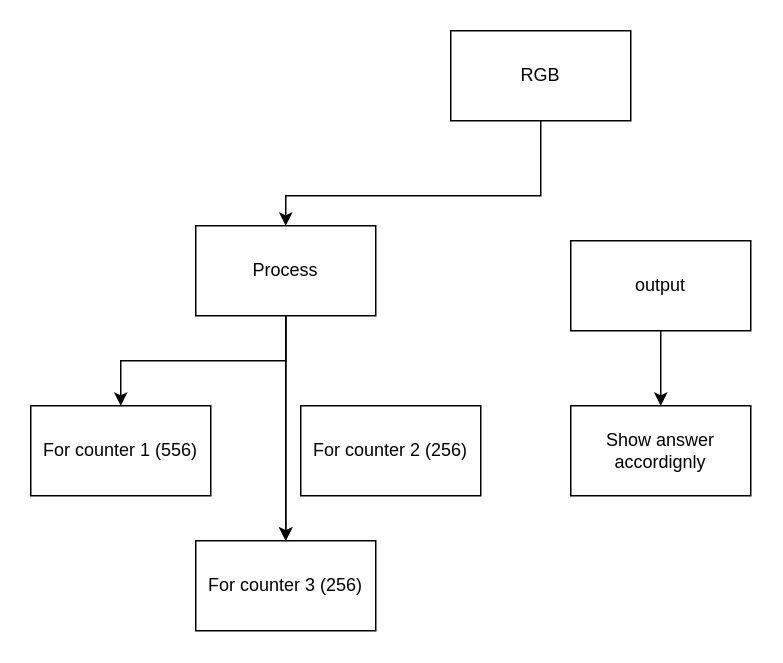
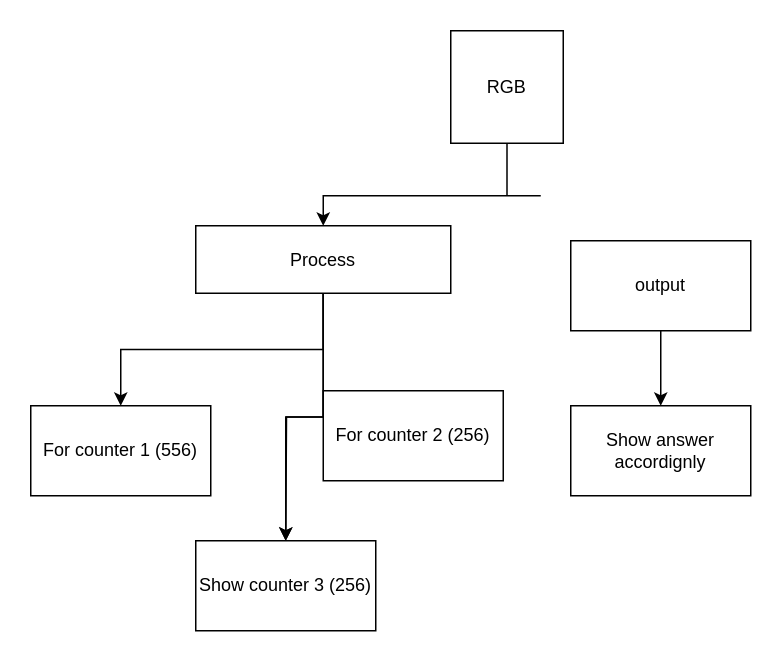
node "RGB": size 180x90 -> 113x113
node "Process": size 180x90 -> 255x68
node "For counter 2 (256)": moved (391, 451) -> (413, 436)
node "For counter 3 (256)": label "For counter 3 (256)" -> "Show counter 3 (256)"
